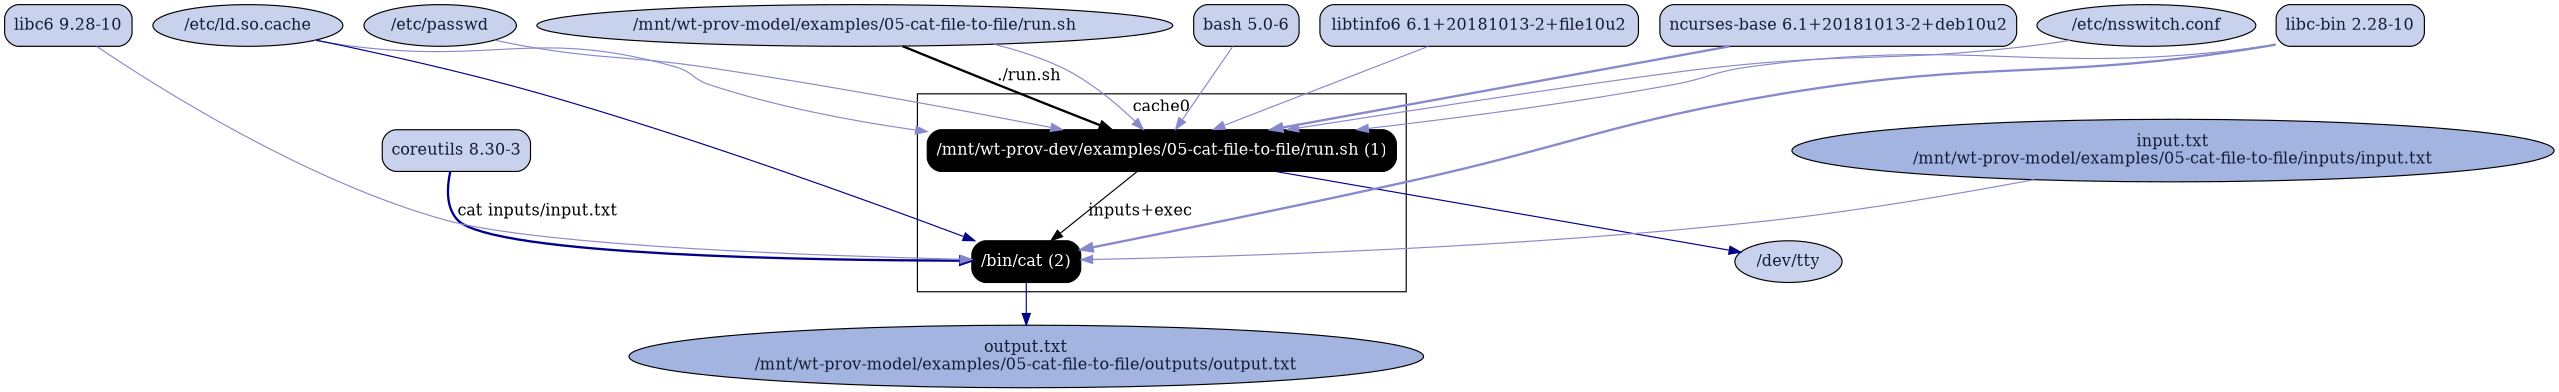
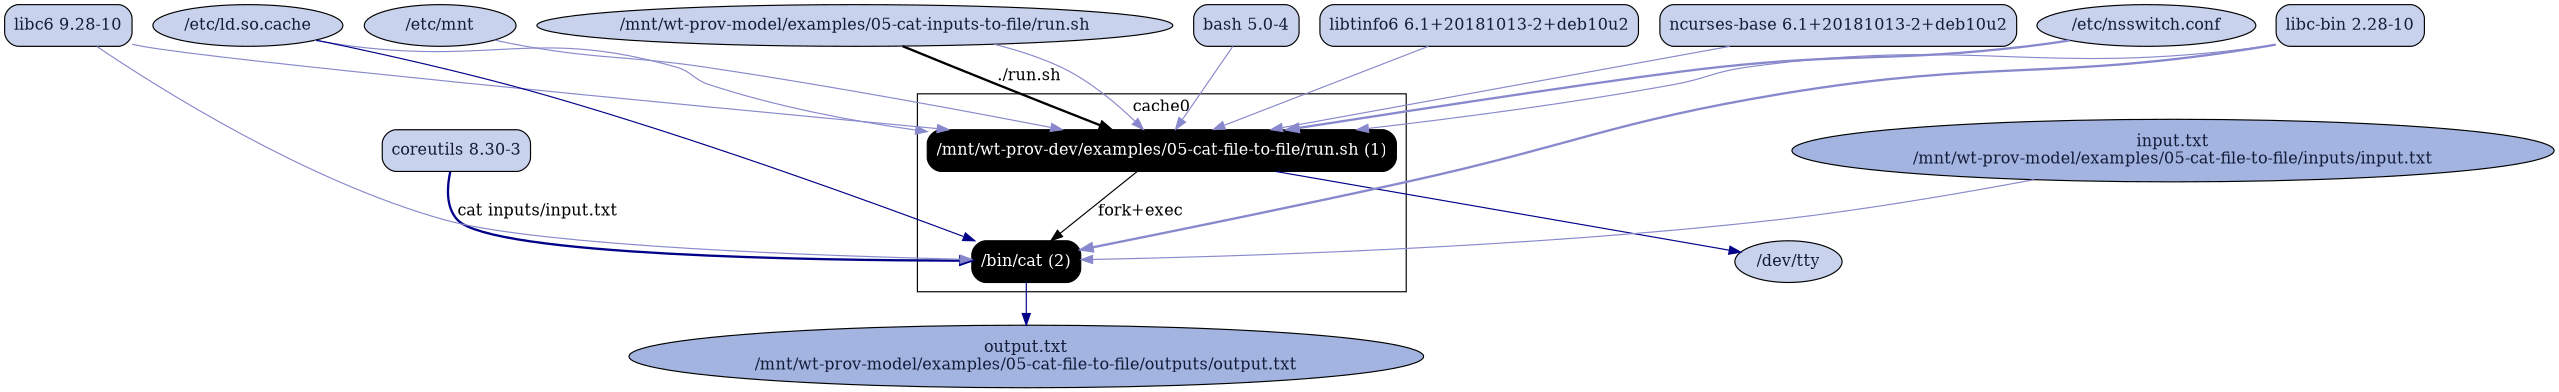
node "/etc/passwd": label "/etc/passwd" -> "/etc/mnt"
node "/mnt/wt-prov-model/examples/05-cat-file-to-file/run.sh": label "/mnt/wt-prov-model/examples/05-cat-file-to-file/run.sh" -> "/mnt/wt-prov-model/examples/05-cat-inputs-to-file/run.sh"
node "bash 5.0-6": label "bash 5.0-6" -> "bash 5.0-4"
node "libtinfo6 6.1+20181013-2+file10u2": label "libtinfo6 6.1+20181013-2+file10u2" -> "libtinfo6 6.1+20181013-2+deb10u2"
edge "/etc/nsswitch.conf" -> "/mnt/wt-prov-dev/examples/05-cat-file-to-file/run.sh (1)": style solid -> bold
edge "ncurses-base 6.1+20181013-2+deb10u2" -> "/mnt/wt-prov-dev/examples/05-cat-file-to-file/run.sh (1)": style bold -> solid
edge "libc6 9.28-10" -> "/mnt/wt-prov-dev/examples/05-cat-file-to-file/run.sh (1)": added
edge "/mnt/wt-prov-dev/examples/05-cat-file-to-file/run.sh (1)" -> "/bin/cat (2)": label "inputs+exec" -> "fork+exec"
